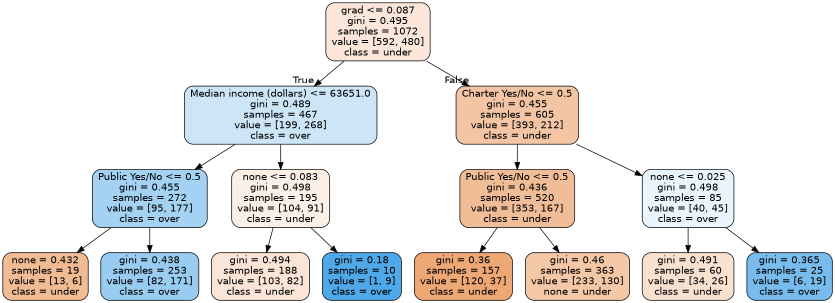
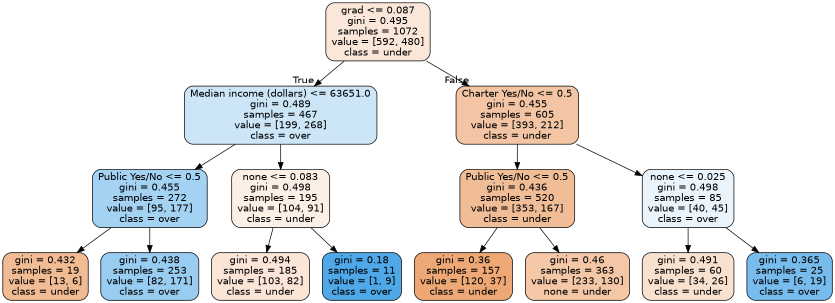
node "none = 0.432 samples = 19 value = [13, 6] class = under": label "none = 0.432 samples = 19 value = [13, 6] class = under" -> "gini = 0.432 samples = 19 value = [13, 6] class = under"
node "gini = 0.494 samples = 188 value = [103, 82] class = under": label "gini = 0.494 samples = 188 value = [103, 82] class = under" -> "gini = 0.494 samples = 185 value = [103, 82] class = under"
node "gini = 0.18 samples = 10 value = [1, 9] class = over": label "gini = 0.18 samples = 10 value = [1, 9] class = over" -> "gini = 0.18 samples = 11 value = [1, 9] class = over"
